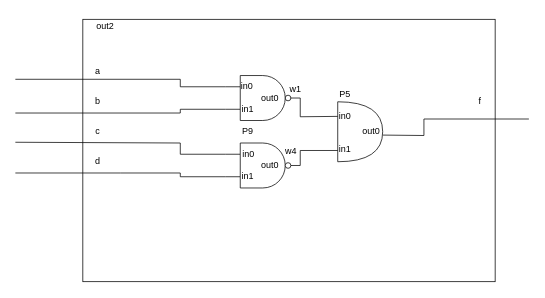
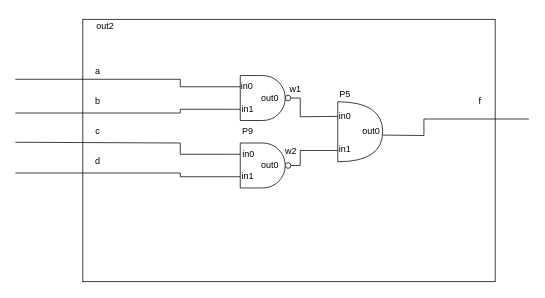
node "w4": label "w4" -> "w2"
